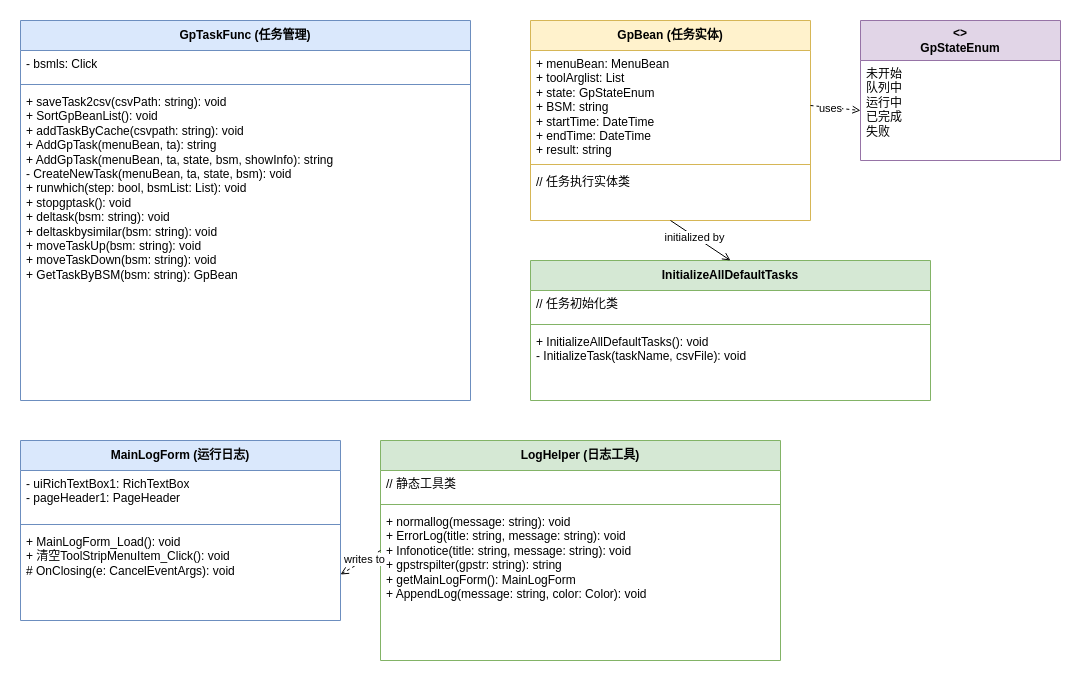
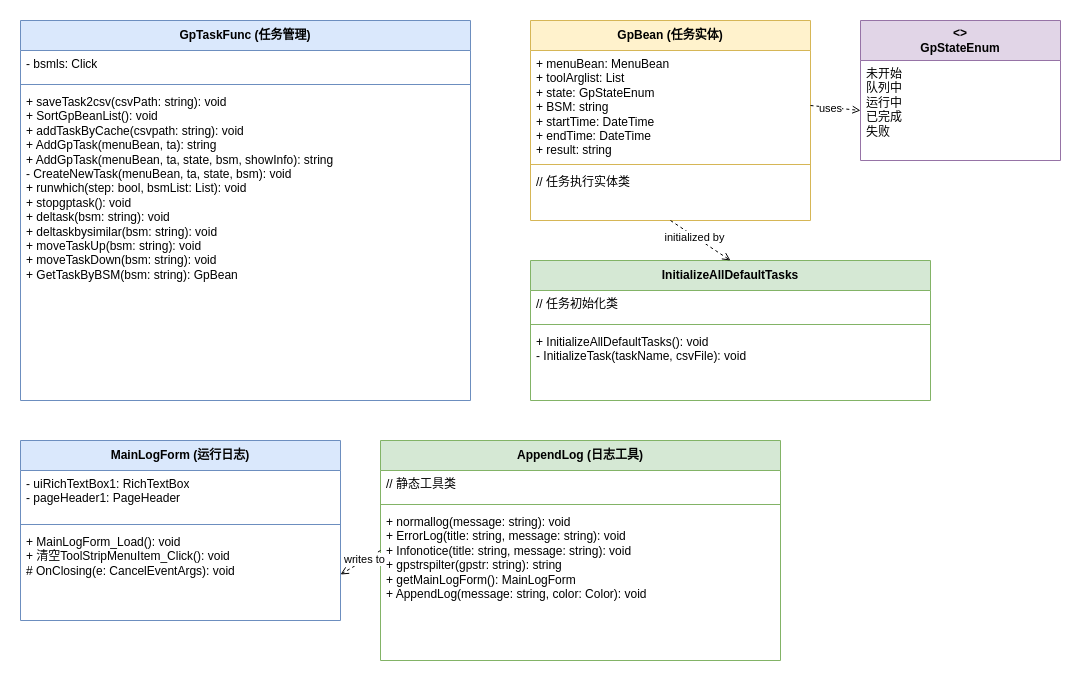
edge "GpBean (任务实体)" -> "InitializeAllDefaultTasks": style solid -> dashed
node "LogHelper (日志工具)": label "LogHelper (日志工具)" -> "AppendLog (日志工具)"
